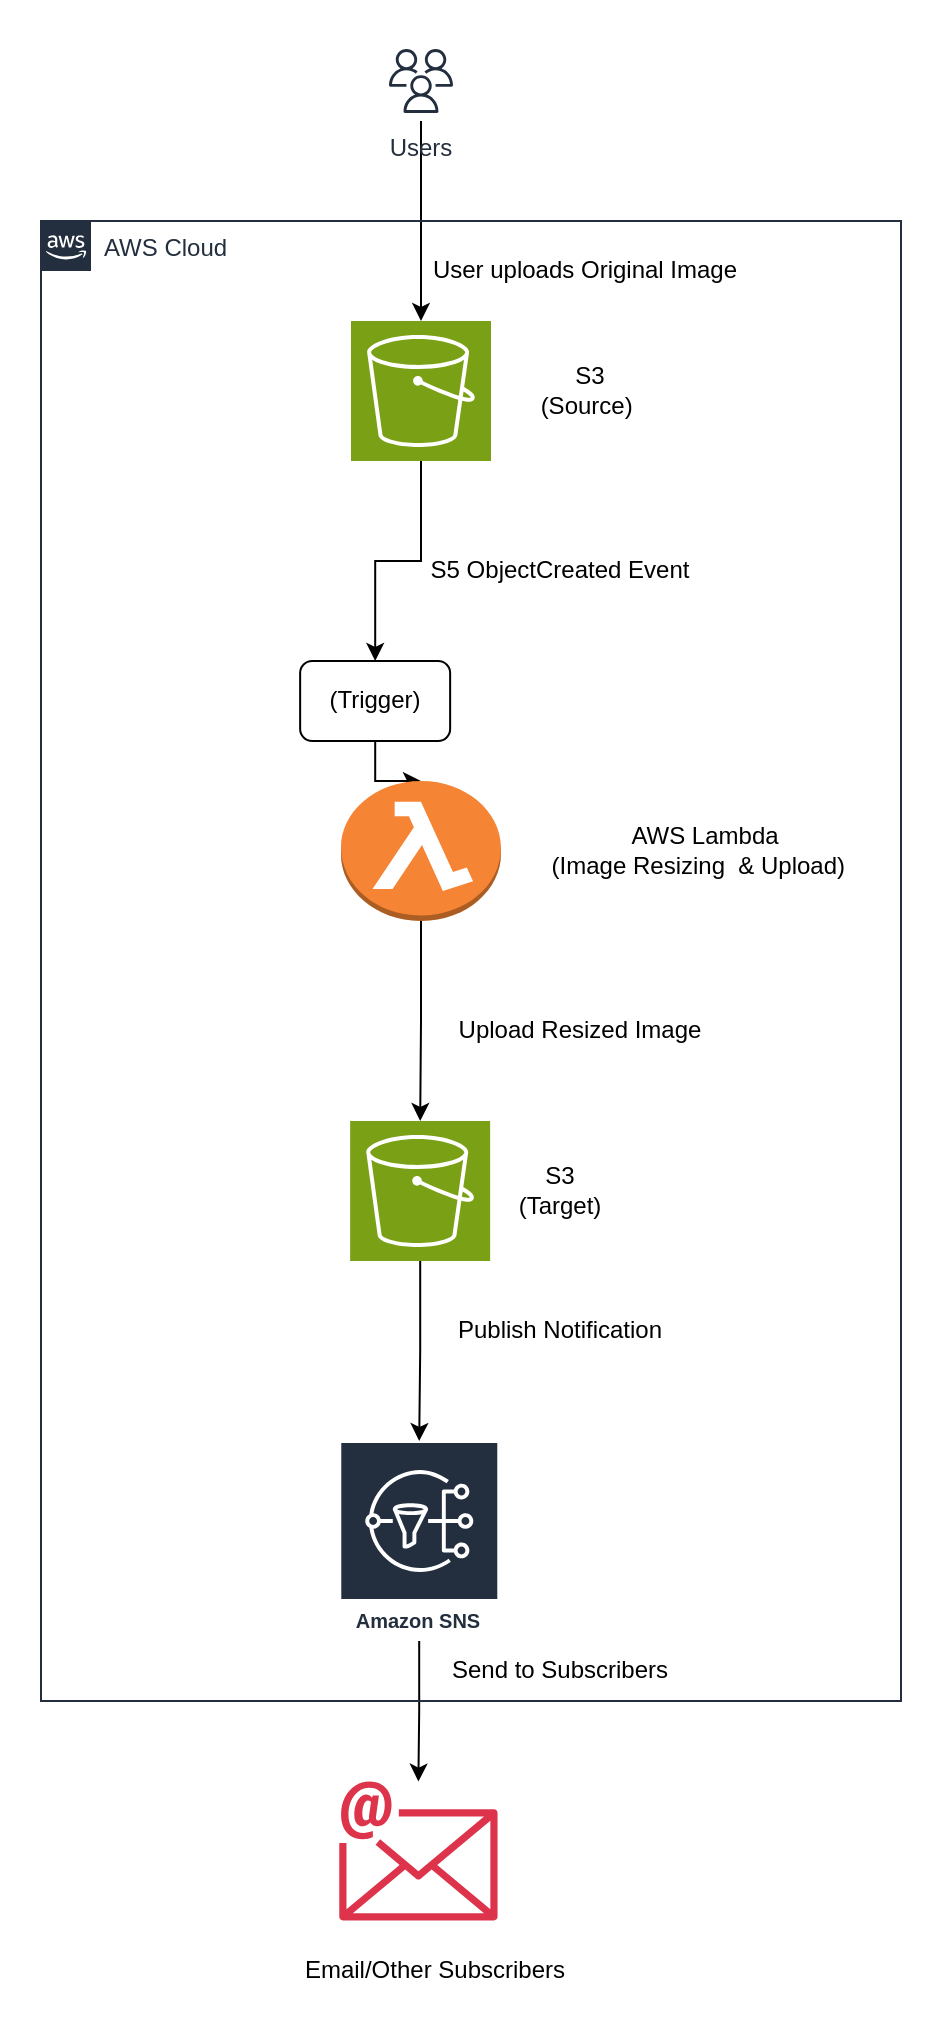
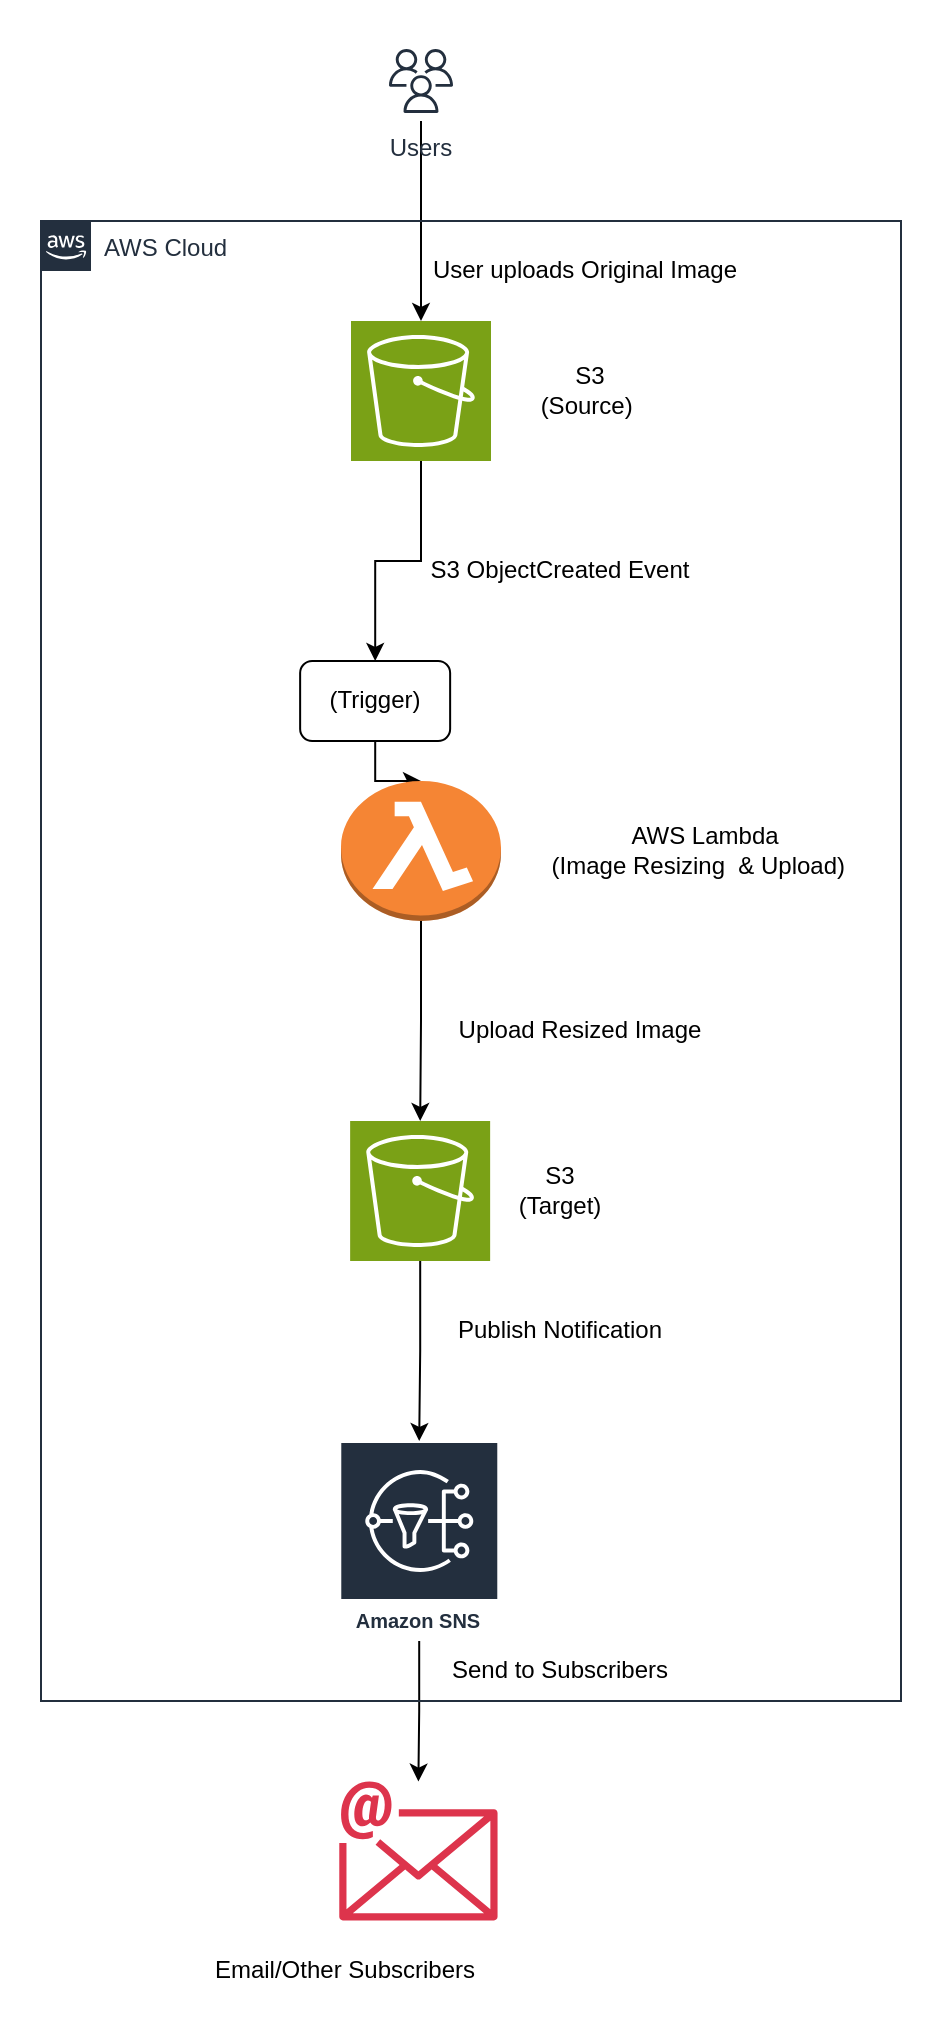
node "S5 ObjectCreated Event": label "S5 ObjectCreated Event" -> "S3 ObjectCreated Event"
node "Email/Other Subscribers": moved (435, 1971) -> (345, 1971)
